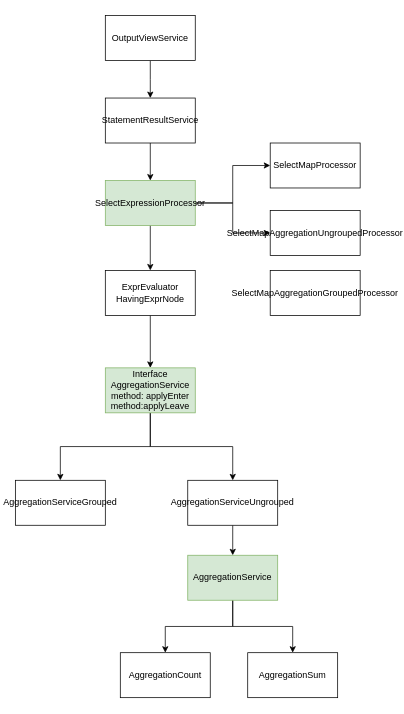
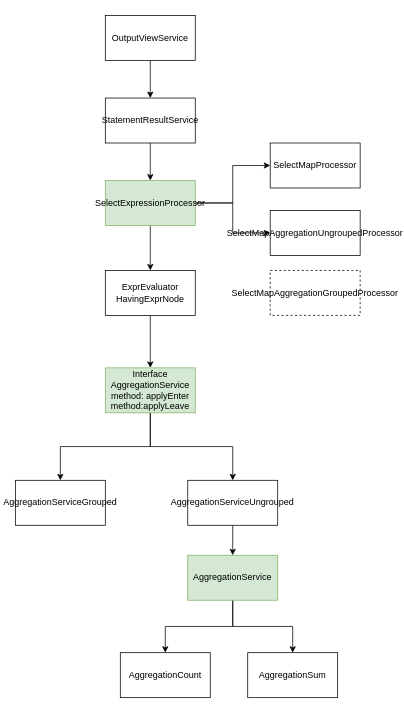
node "SelectMapAggregationGroupedProcessor": style solid -> dashed
